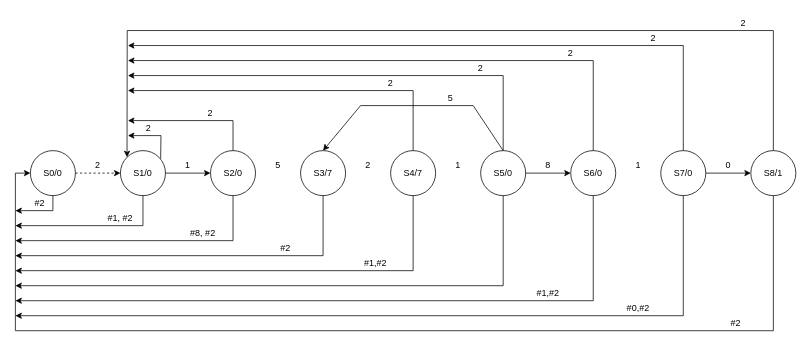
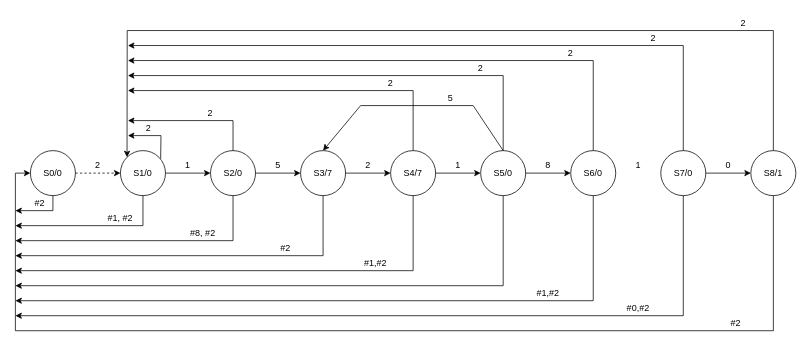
edge "S2/0" -> "S3/7": added
edge "S3/7" -> "S4/7": added
edge "S4/7" -> "S5/0": added
